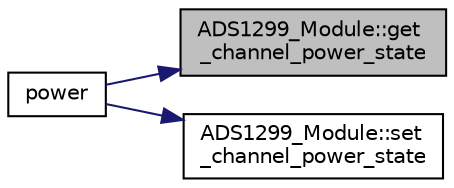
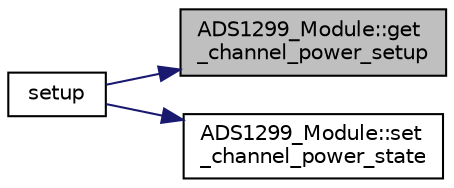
node "ADS1299_Module::get _channel_power_state": label "ADS1299_Module::get _channel_power_state" -> "ADS1299_Module::get _channel_power_setup"
node "power": label "power" -> "setup"
